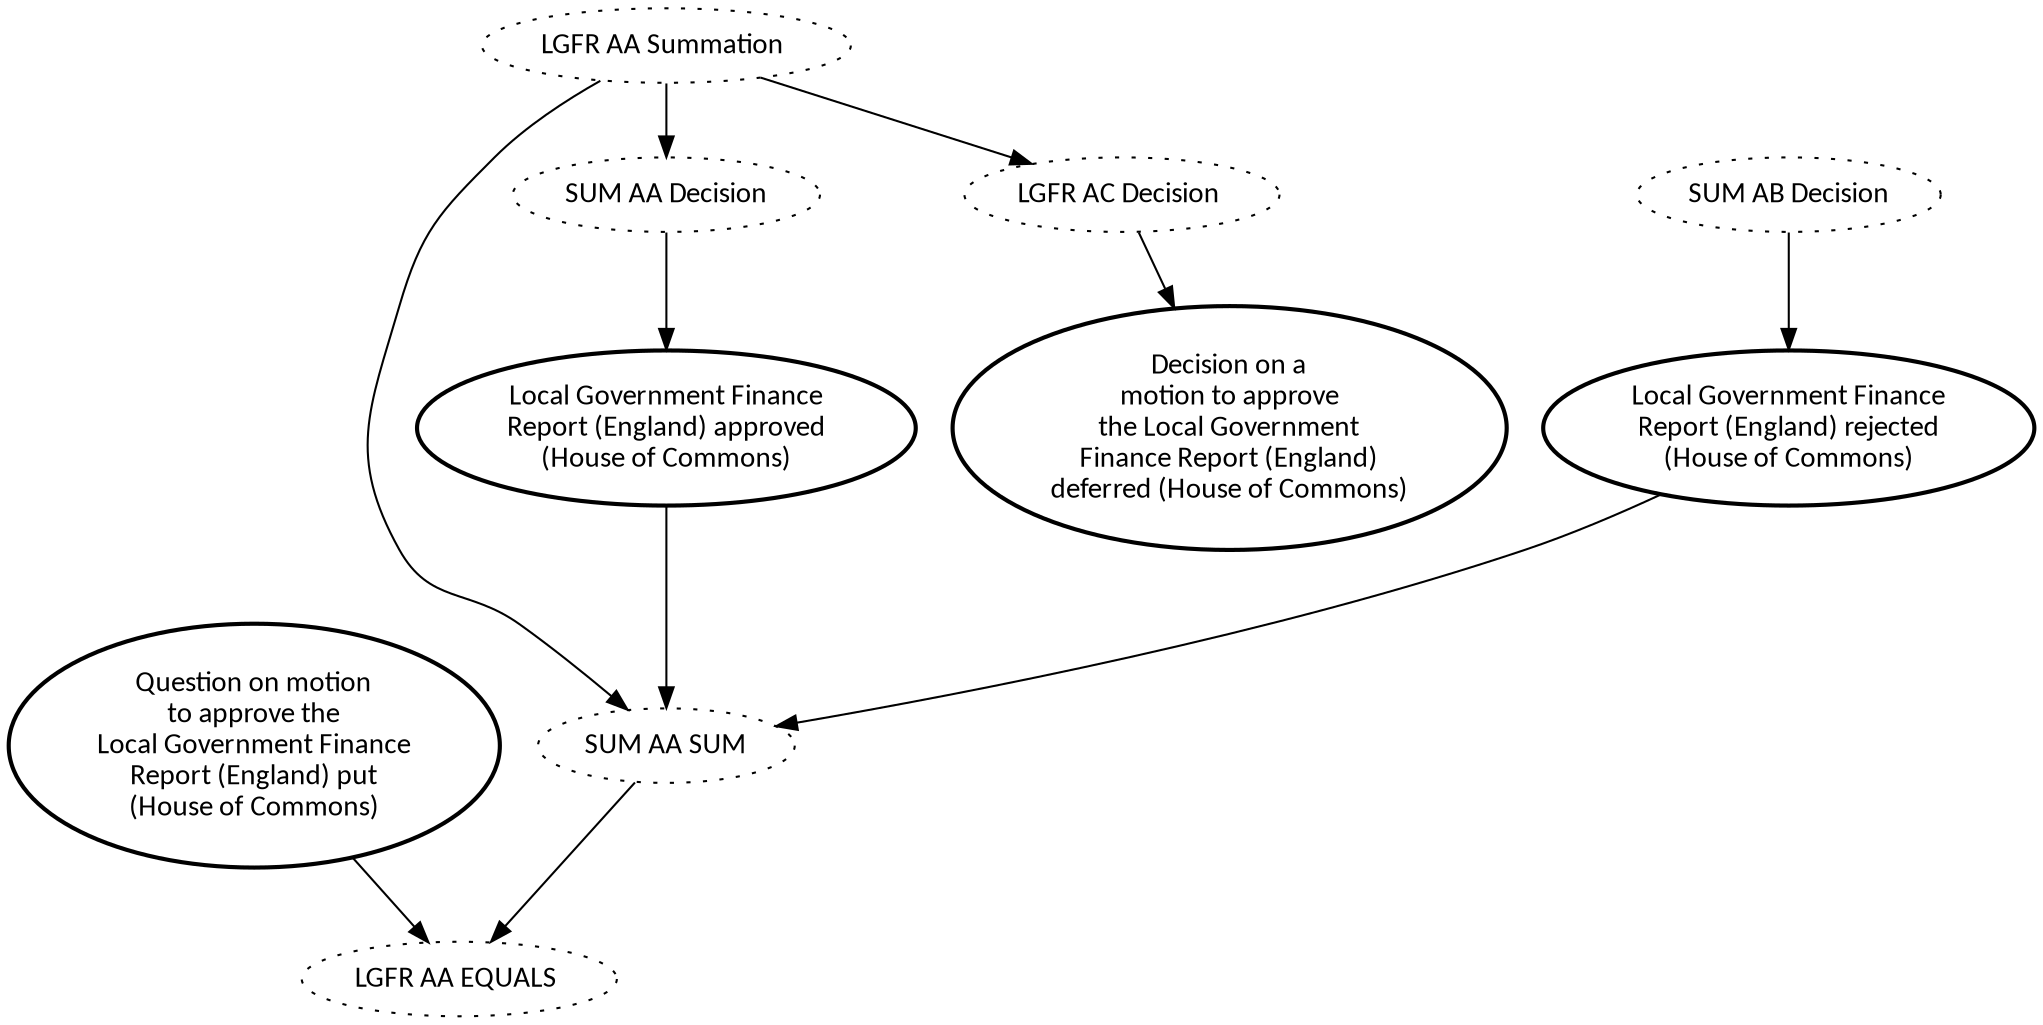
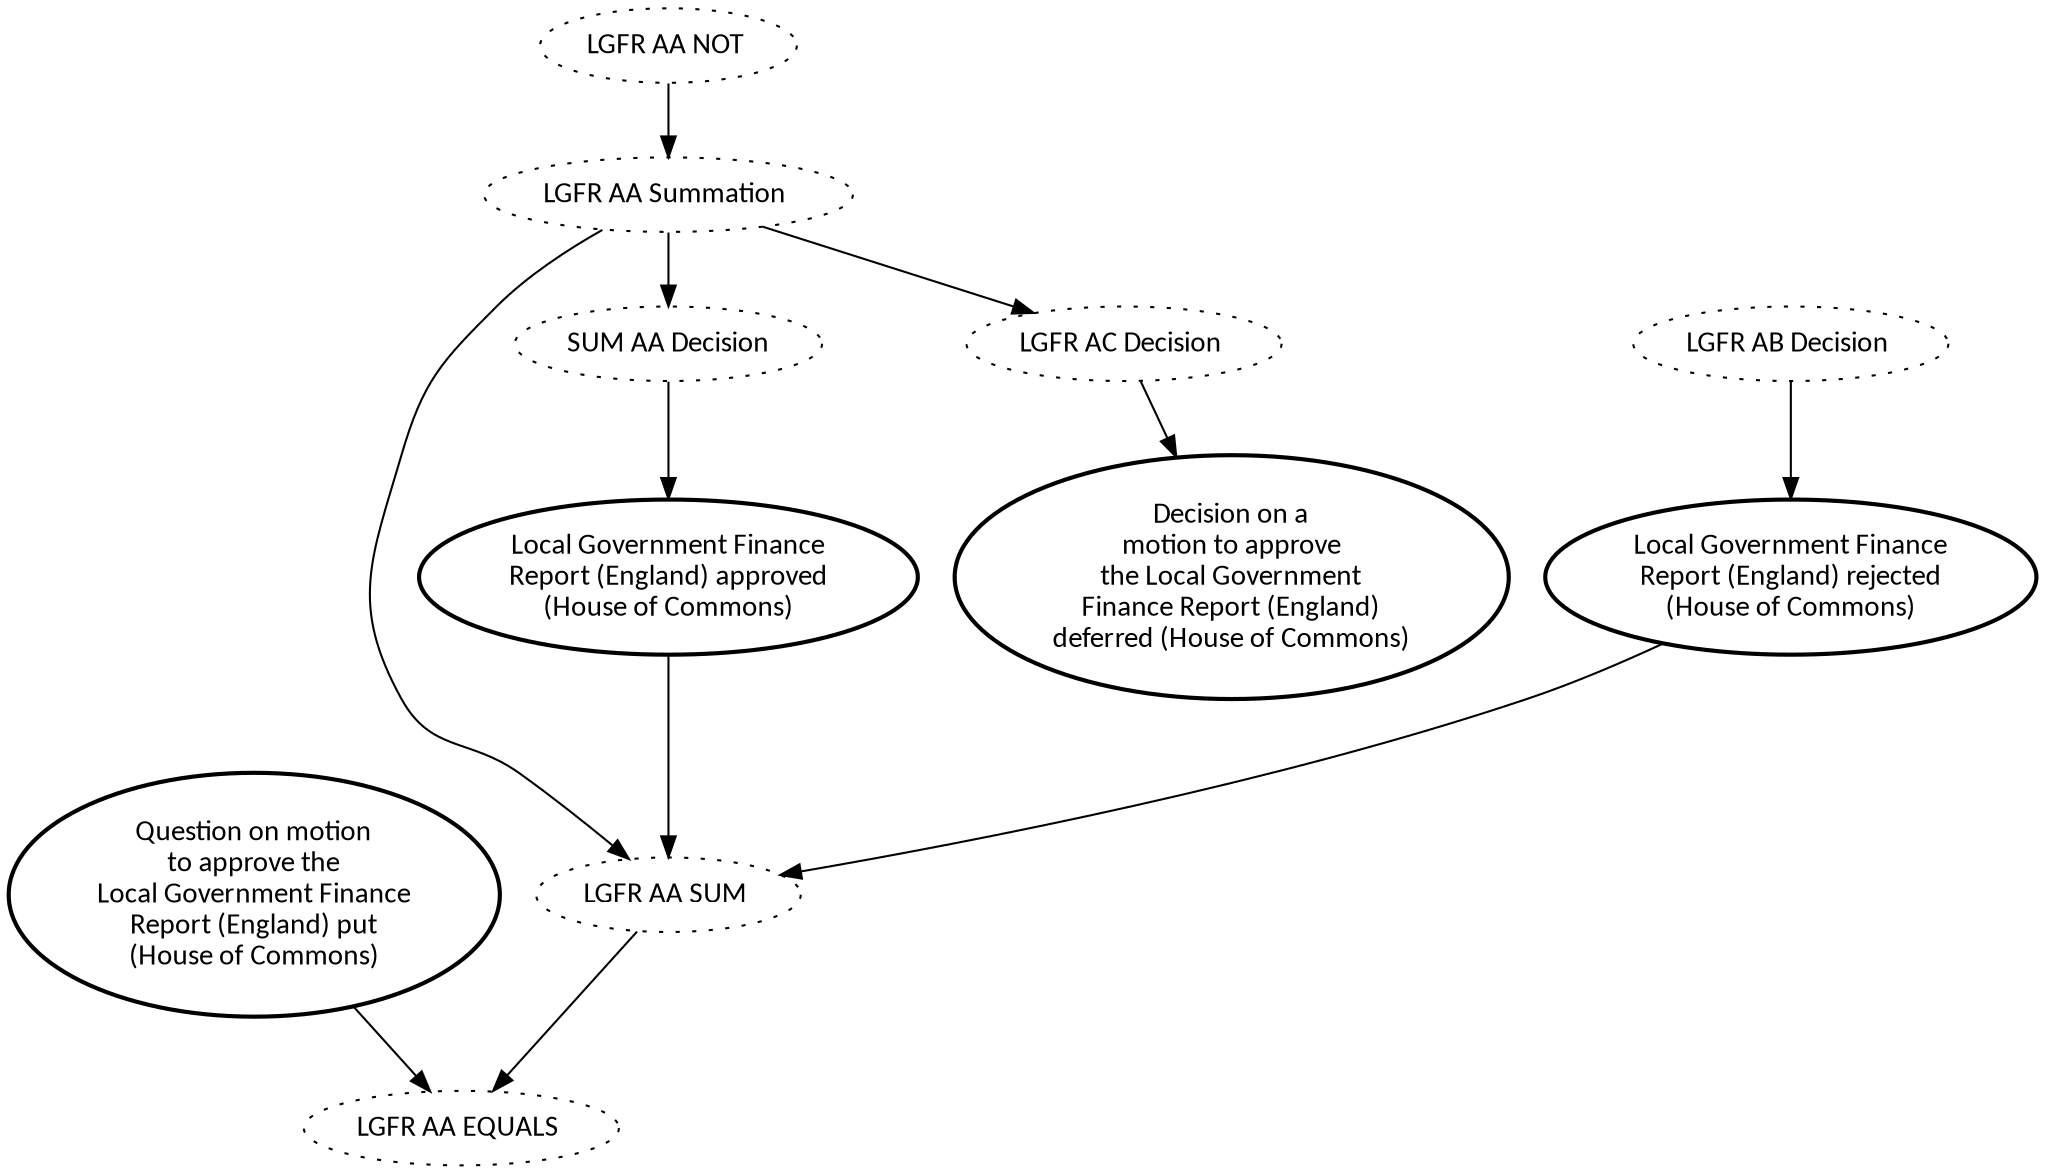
node "LGFR AA NOT": added
node "SUM AB Decision": label "SUM AB Decision" -> "LGFR AB Decision"
node "SUM AA SUM": label "SUM AA SUM" -> "LGFR AA SUM"
